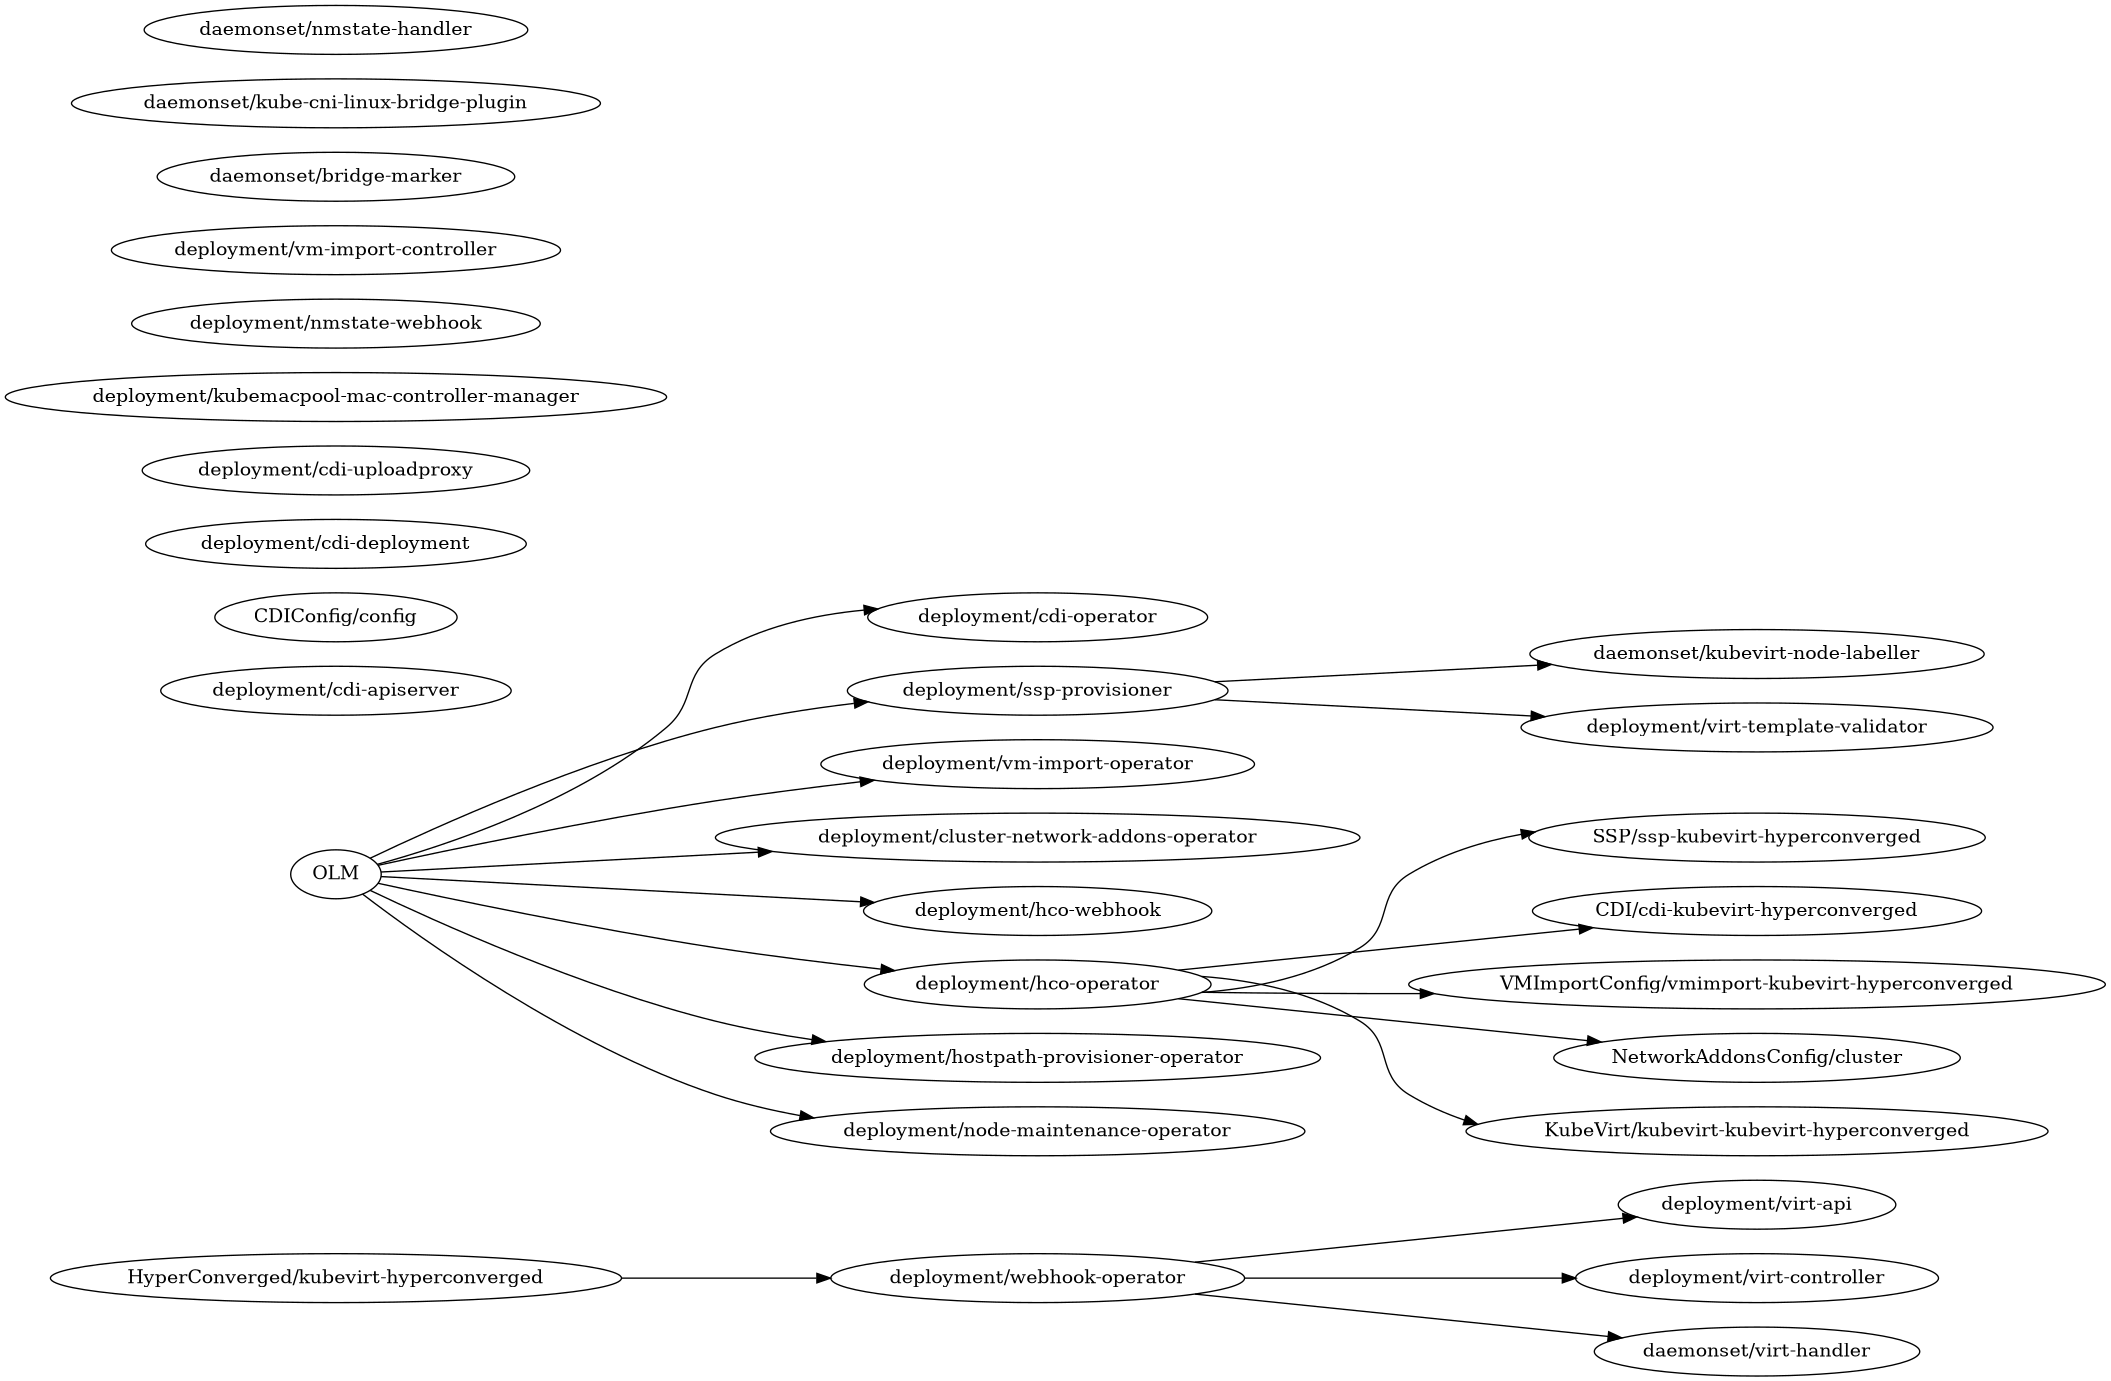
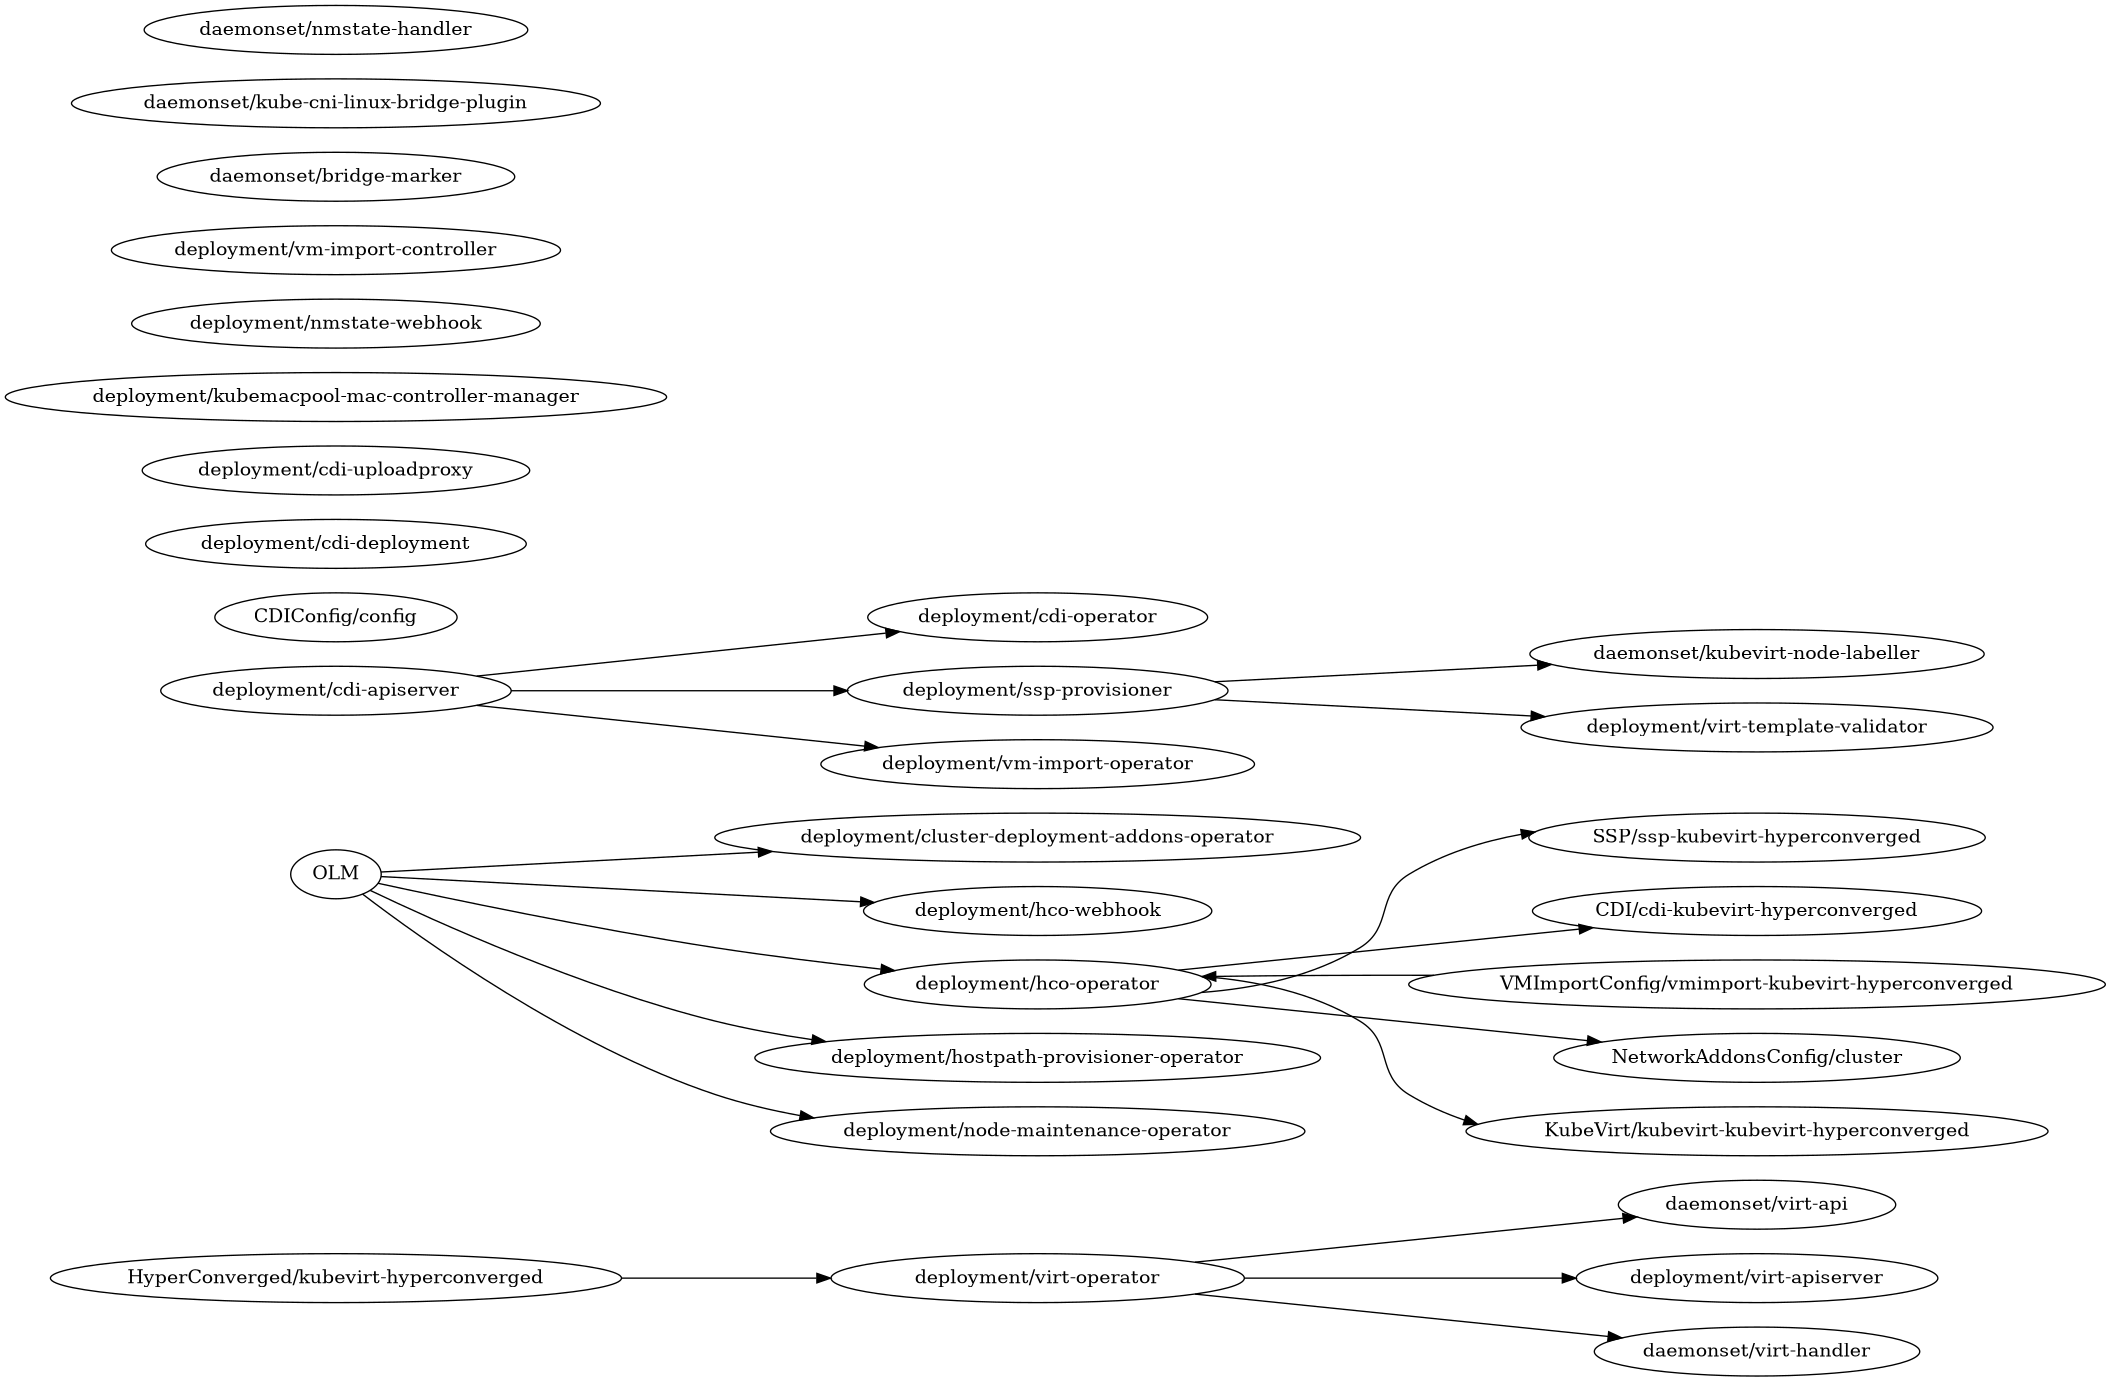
edge "OLM" -> "deployment/cdi-operator": now "deployment/cdi-apiserver" -> "deployment/cdi-operator"
edge "OLM" -> "deployment/ssp-provisioner": now "deployment/cdi-apiserver" -> "deployment/ssp-provisioner"
edge "OLM" -> "deployment/vm-import-operator": now "deployment/cdi-apiserver" -> "deployment/vm-import-operator"
node "deployment/cluster-network-addons-operator": label "deployment/cluster-network-addons-operator" -> "deployment/cluster-deployment-addons-operator"
edge "deployment/hco-operator" -> "VMImportConfig/vmimport-kubevirt-hyperconverged": reversed
node "deployment/virt-api": label "deployment/virt-api" -> "daemonset/virt-api"
node "deployment/webhook-operator": label "deployment/webhook-operator" -> "deployment/virt-operator"
node "deployment/virt-controller": label "deployment/virt-controller" -> "deployment/virt-apiserver"
